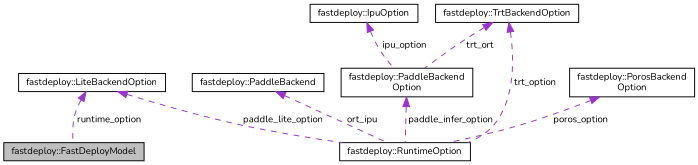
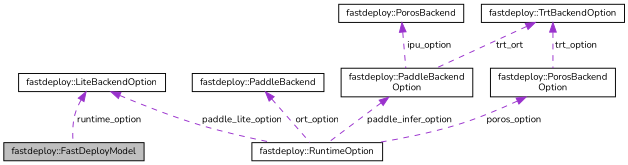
node "fastdeploy::IpuOption": label "fastdeploy::IpuOption" -> "fastdeploy::PorosBackend"
edge "fastdeploy::RuntimeOption" -> "fastdeploy::TrtBackendOption": now "fastdeploy::PorosBackend Option" -> "fastdeploy::TrtBackendOption"
edge "fastdeploy::RuntimeOption" -> "fastdeploy::PaddleBackend": label " ort_ipu" -> " ort_option"
